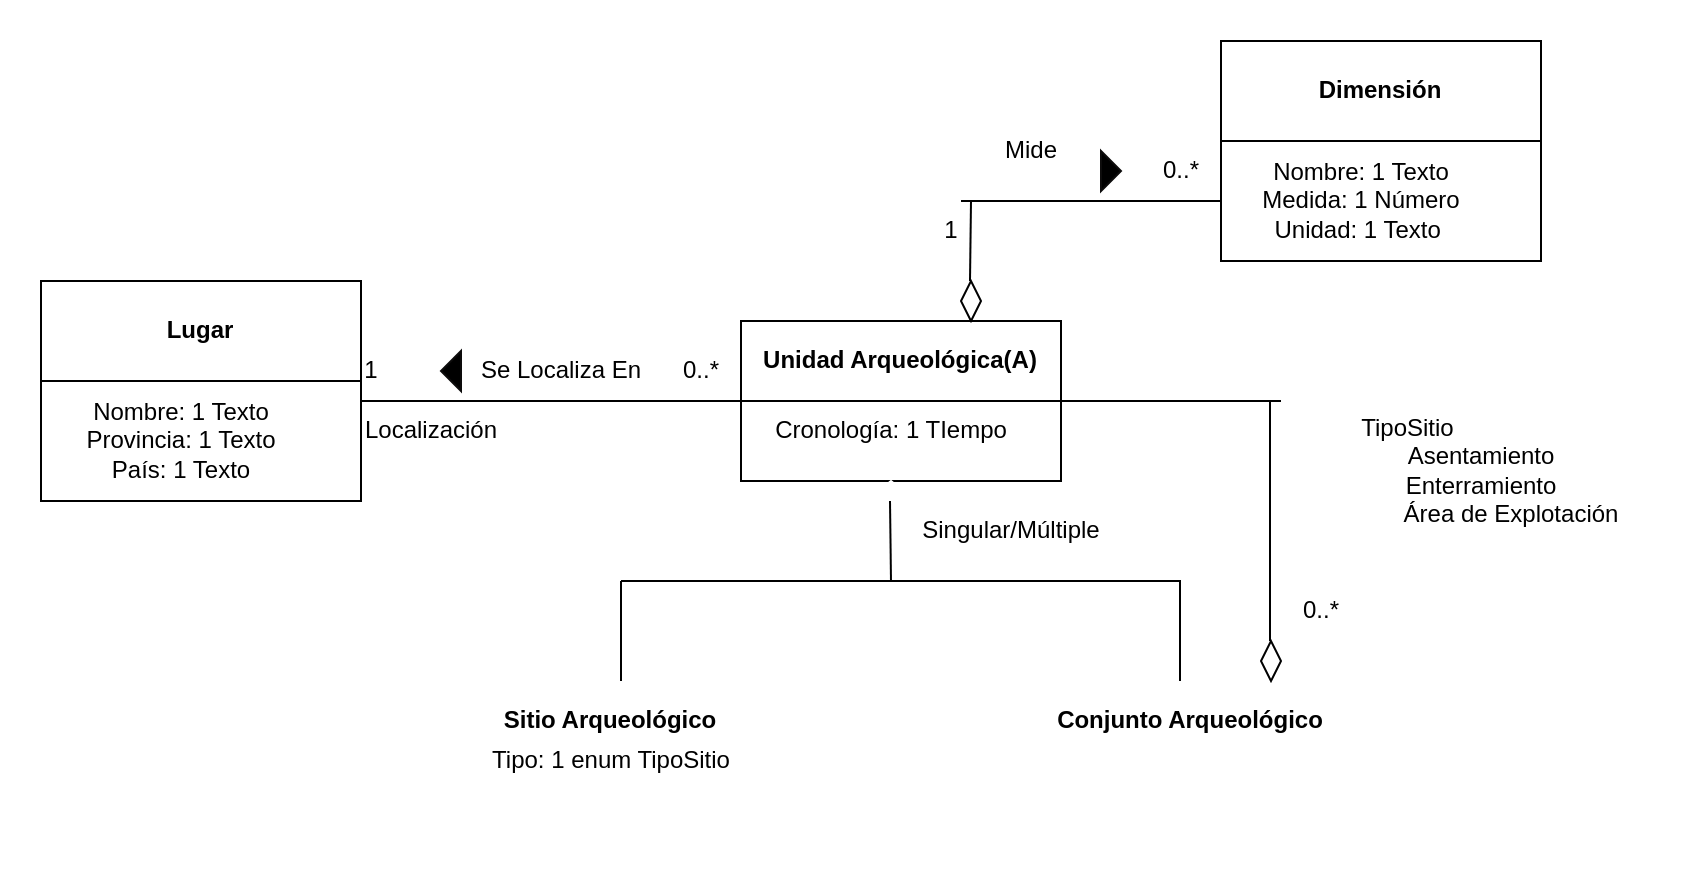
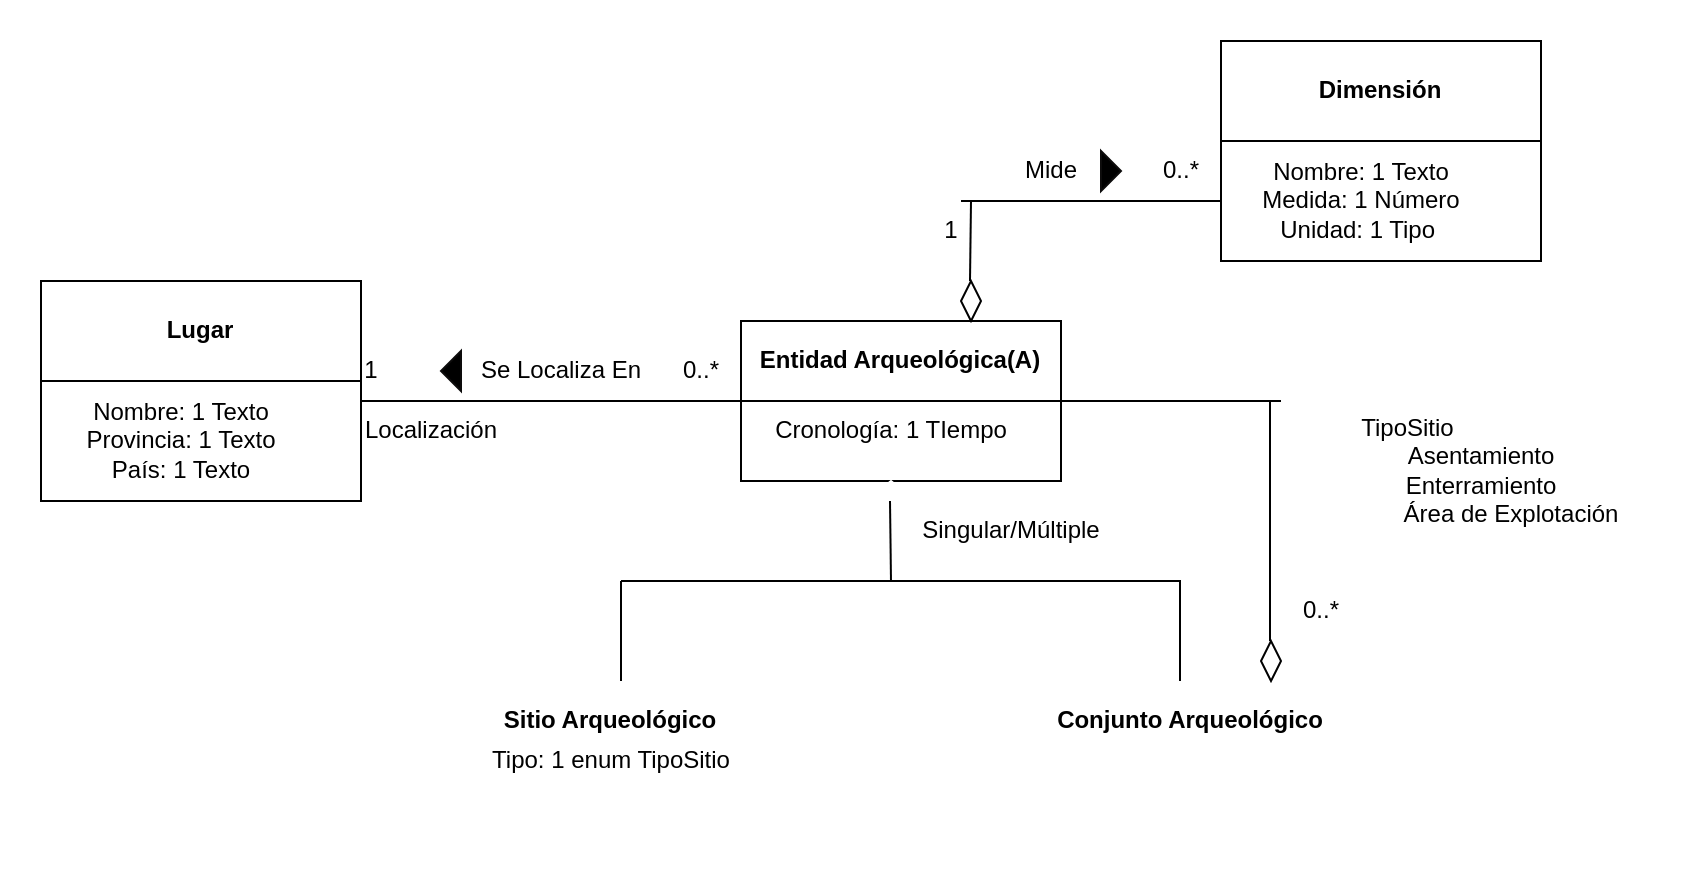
node "Mide": moved (1031, 151) -> (1051, 171)
node "Nombre: 1 Texto Medida: 1 Número Unidad: 1 Texto": label "Nombre: 1 Texto Medida: 1 Número Unidad: 1 Texto" -> "Nombre: 1 Texto Medida: 1 Número Unidad: 1 Tipo"
node "Unidad Arqueológica(A)": label "Unidad Arqueológica(A)" -> "Entidad Arqueológica(A)"
